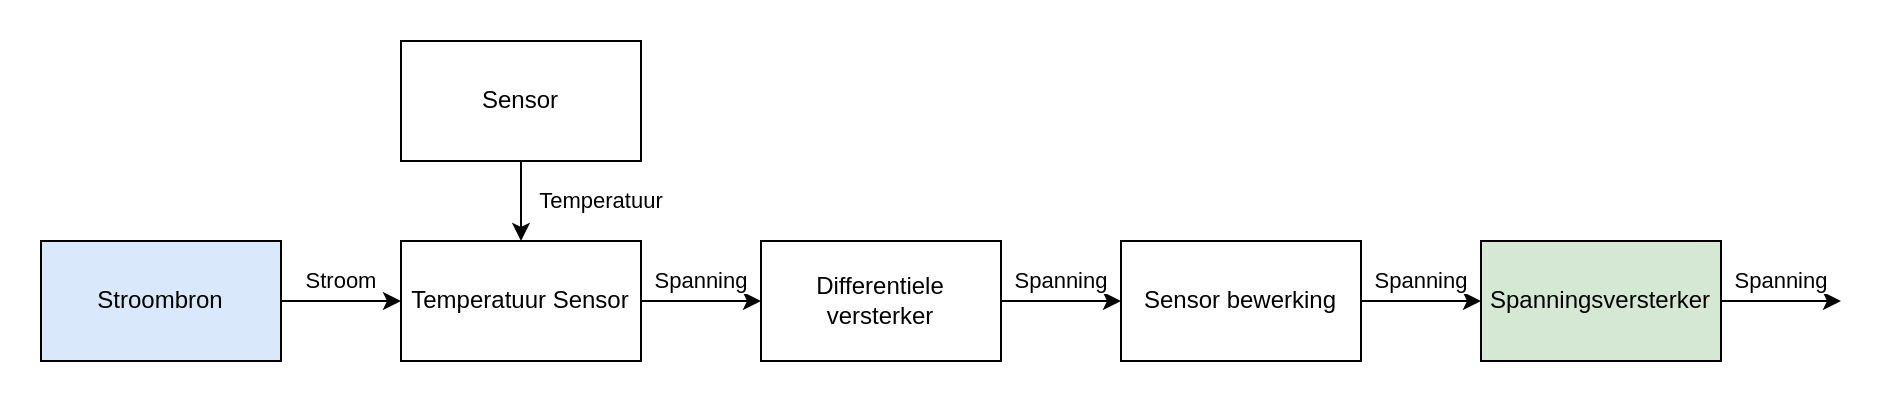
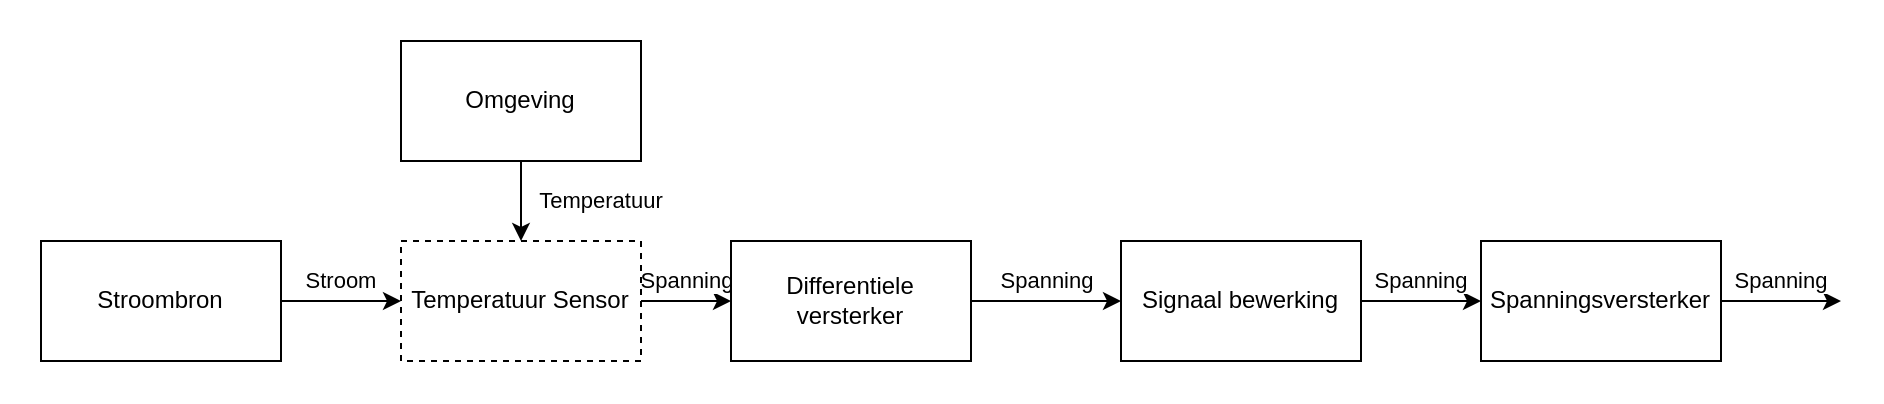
node "Sensor": label "Sensor" -> "Omgeving"
node "Stroombron": fillcolor #dae8fc -> #ffffff
node "Temperatuur Sensor": style solid -> dashed
node "Differentiele versterker": moved (881, 301) -> (851, 301)
node "Sensor bewerking": label "Sensor bewerking" -> "Signaal bewerking"
node "Spanningsversterker": fillcolor #d5e8d4 -> #ffffff
